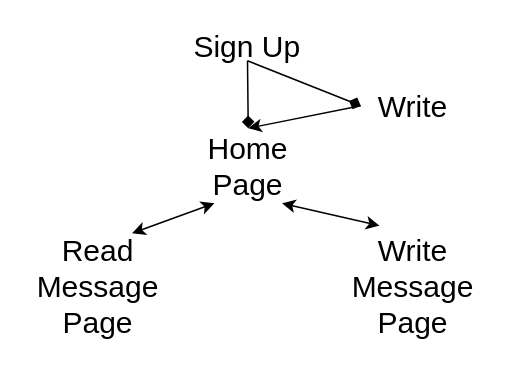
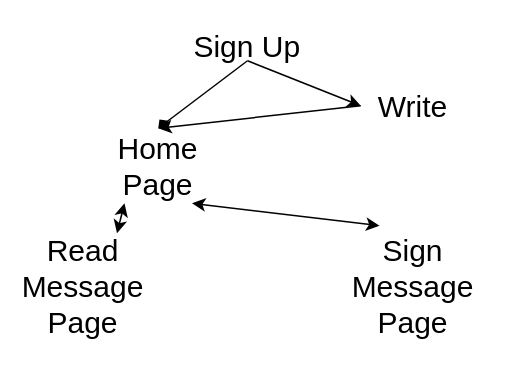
edge "Sign Up" -> "Write": arrowhead diamond -> classic
node "Home Page": moved (248, 166) -> (158, 166)
node "Read Message Page": moved (98, 286) -> (83, 286)
node "Write Message Page": label "Write Message Page" -> "Sign Message Page"
